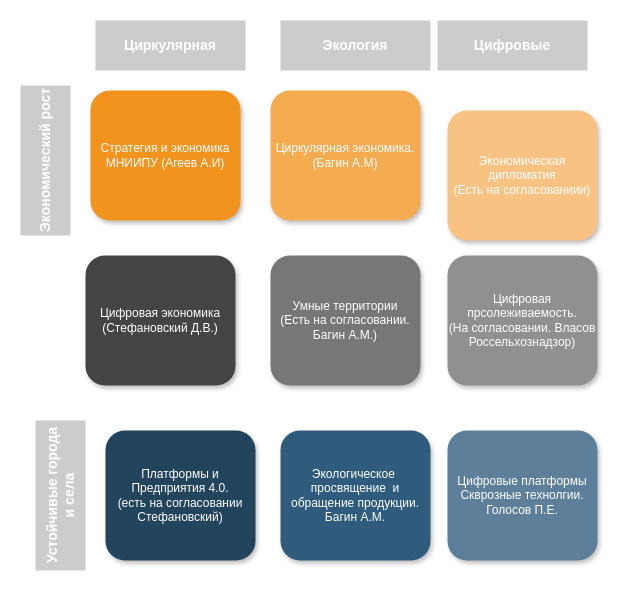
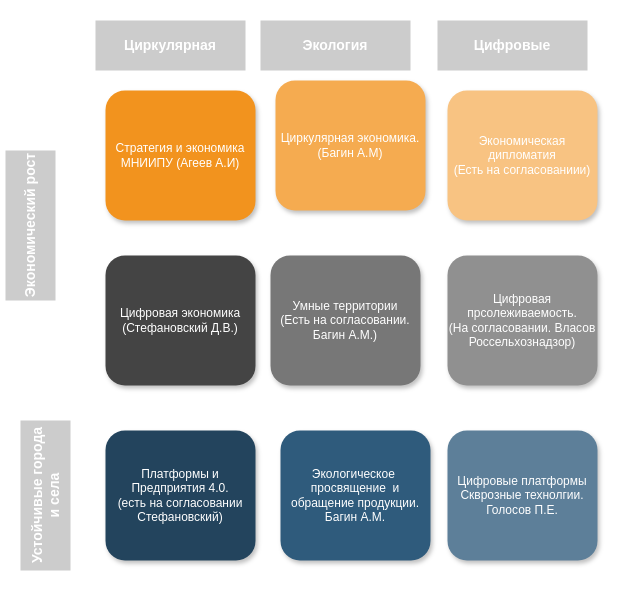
node "Экология": moved (356, 46) -> (336, 46)
node "Стратегия и экономика МНИИПУ (Агеев А.И)": moved (166, 156) -> (181, 156)
node "Циркулярная экономика. (Багин А.М)": moved (346, 156) -> (351, 146)
node "Экономический рост": moved (46, 161) -> (31, 226)
node "Экономическая дипломатия (Есть на согласованиии)": moved (523, 176) -> (523, 156)
node "Цифровая экономика (Стефановский Д.В.)": moved (161, 321) -> (181, 321)
node "Устойчивые города и села": moved (61, 496) -> (46, 496)
